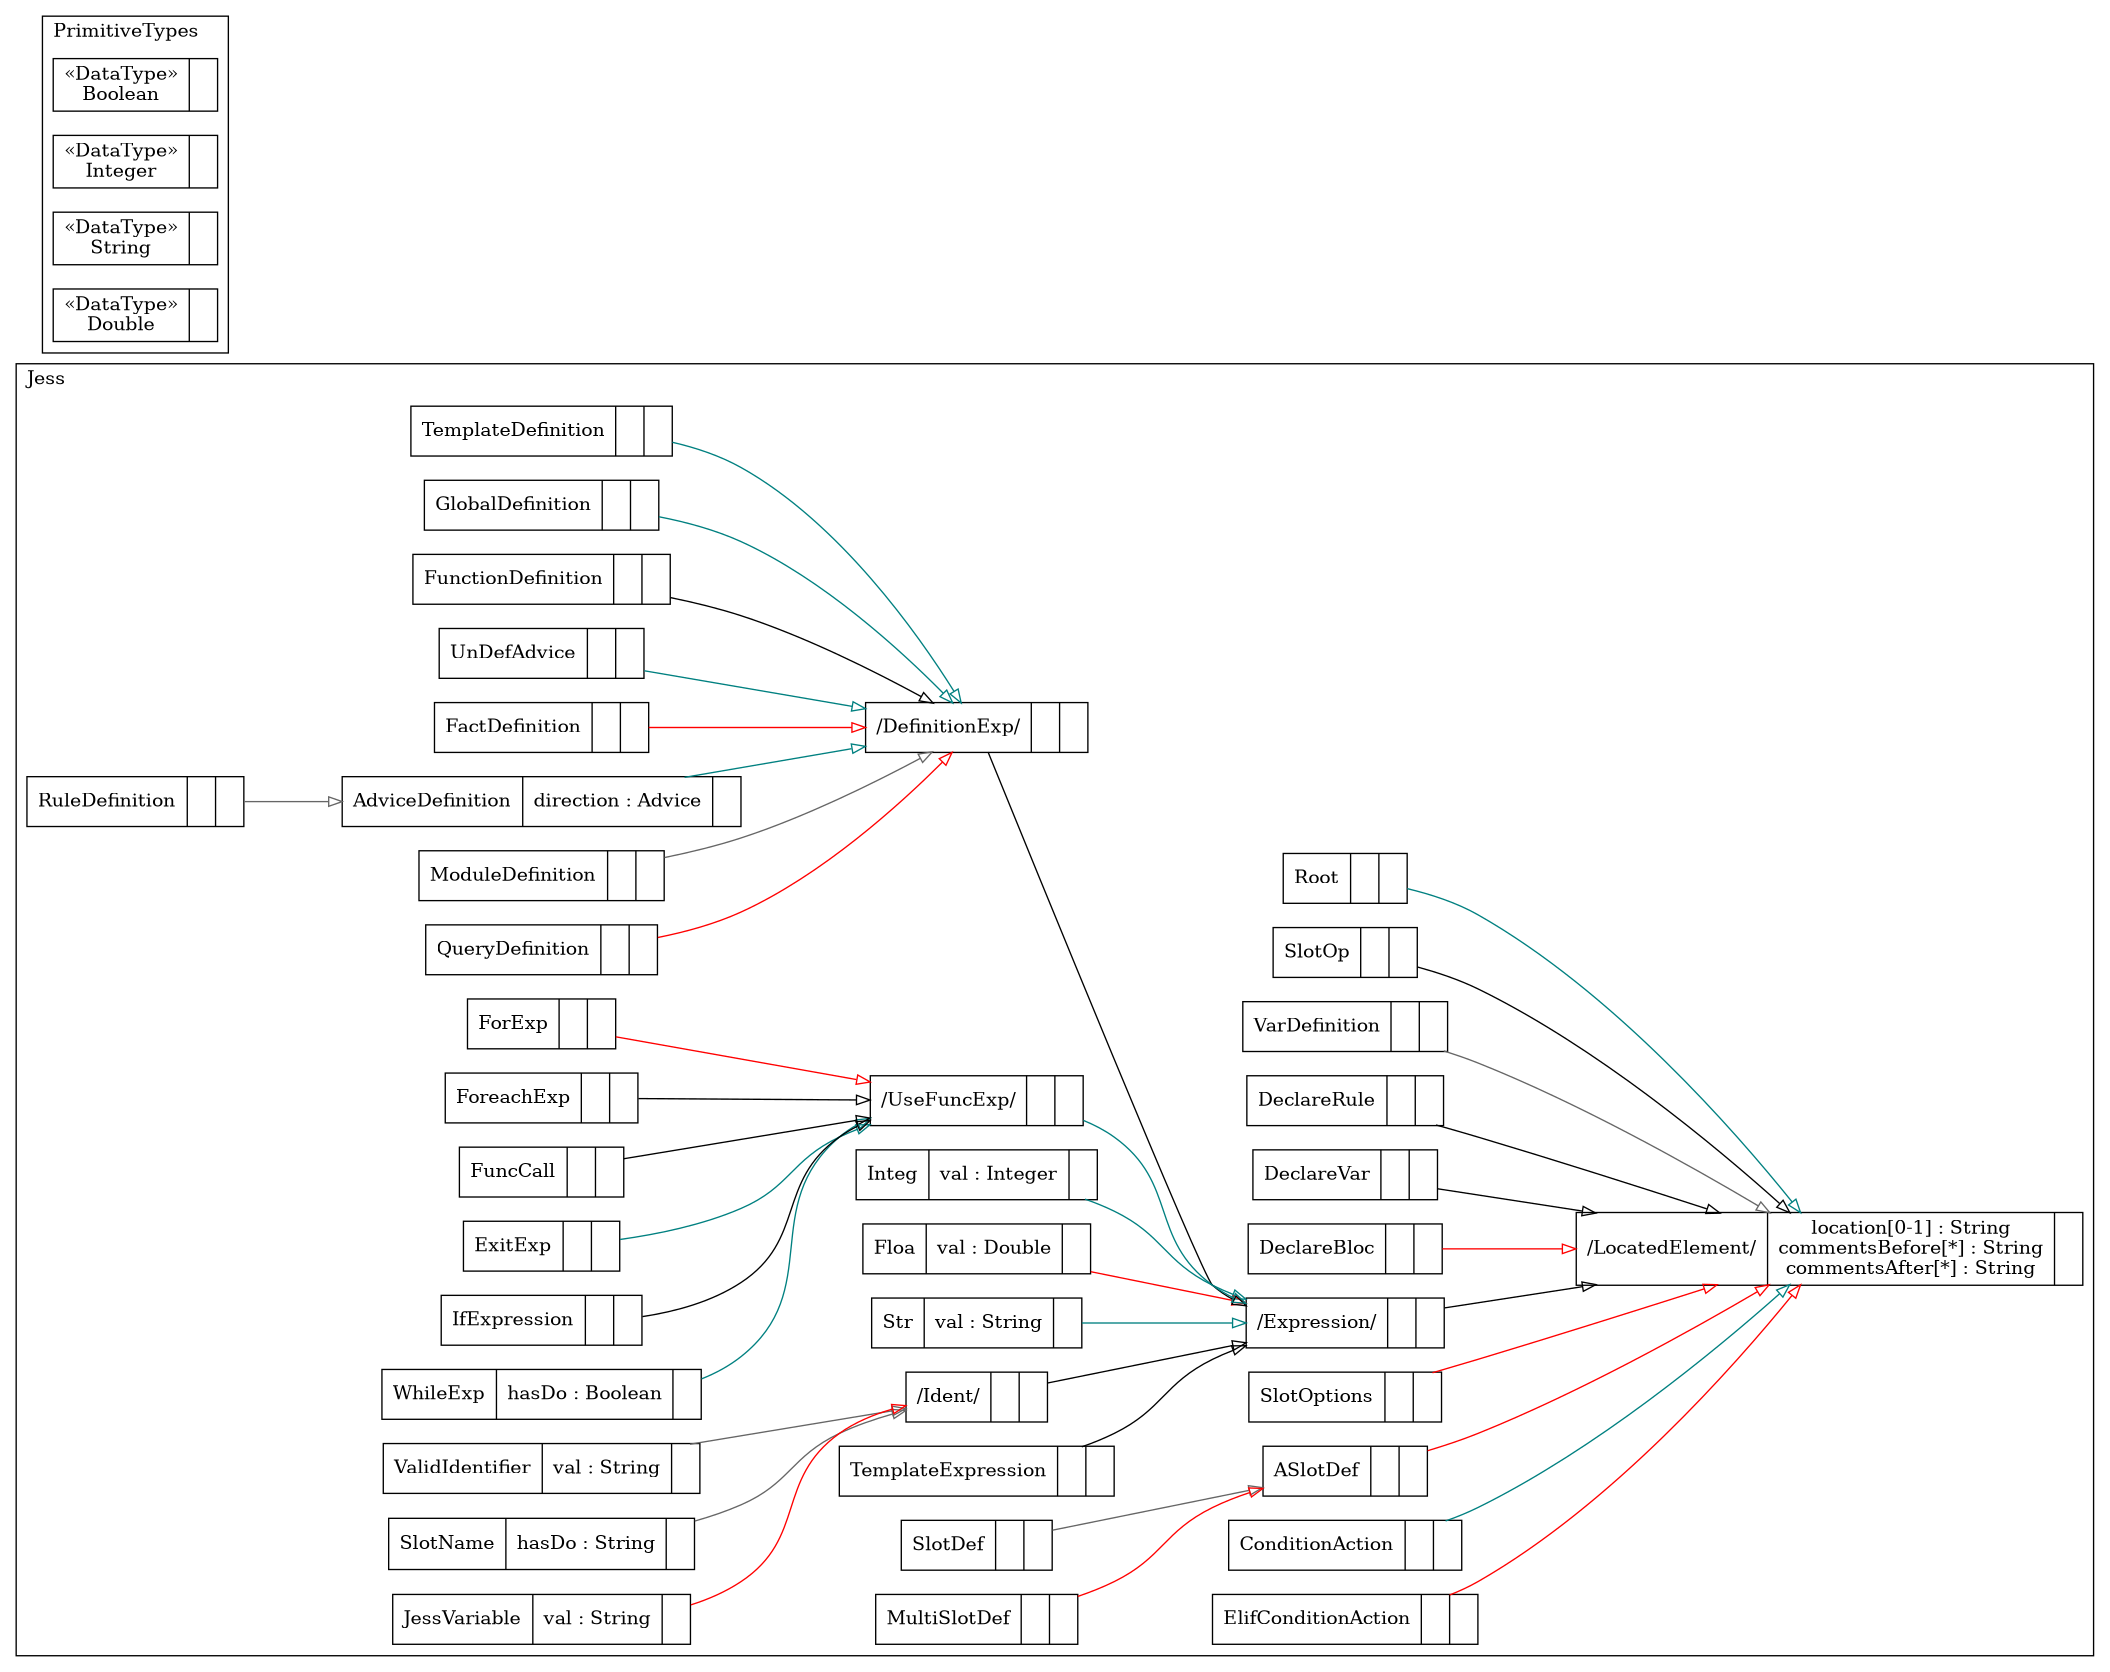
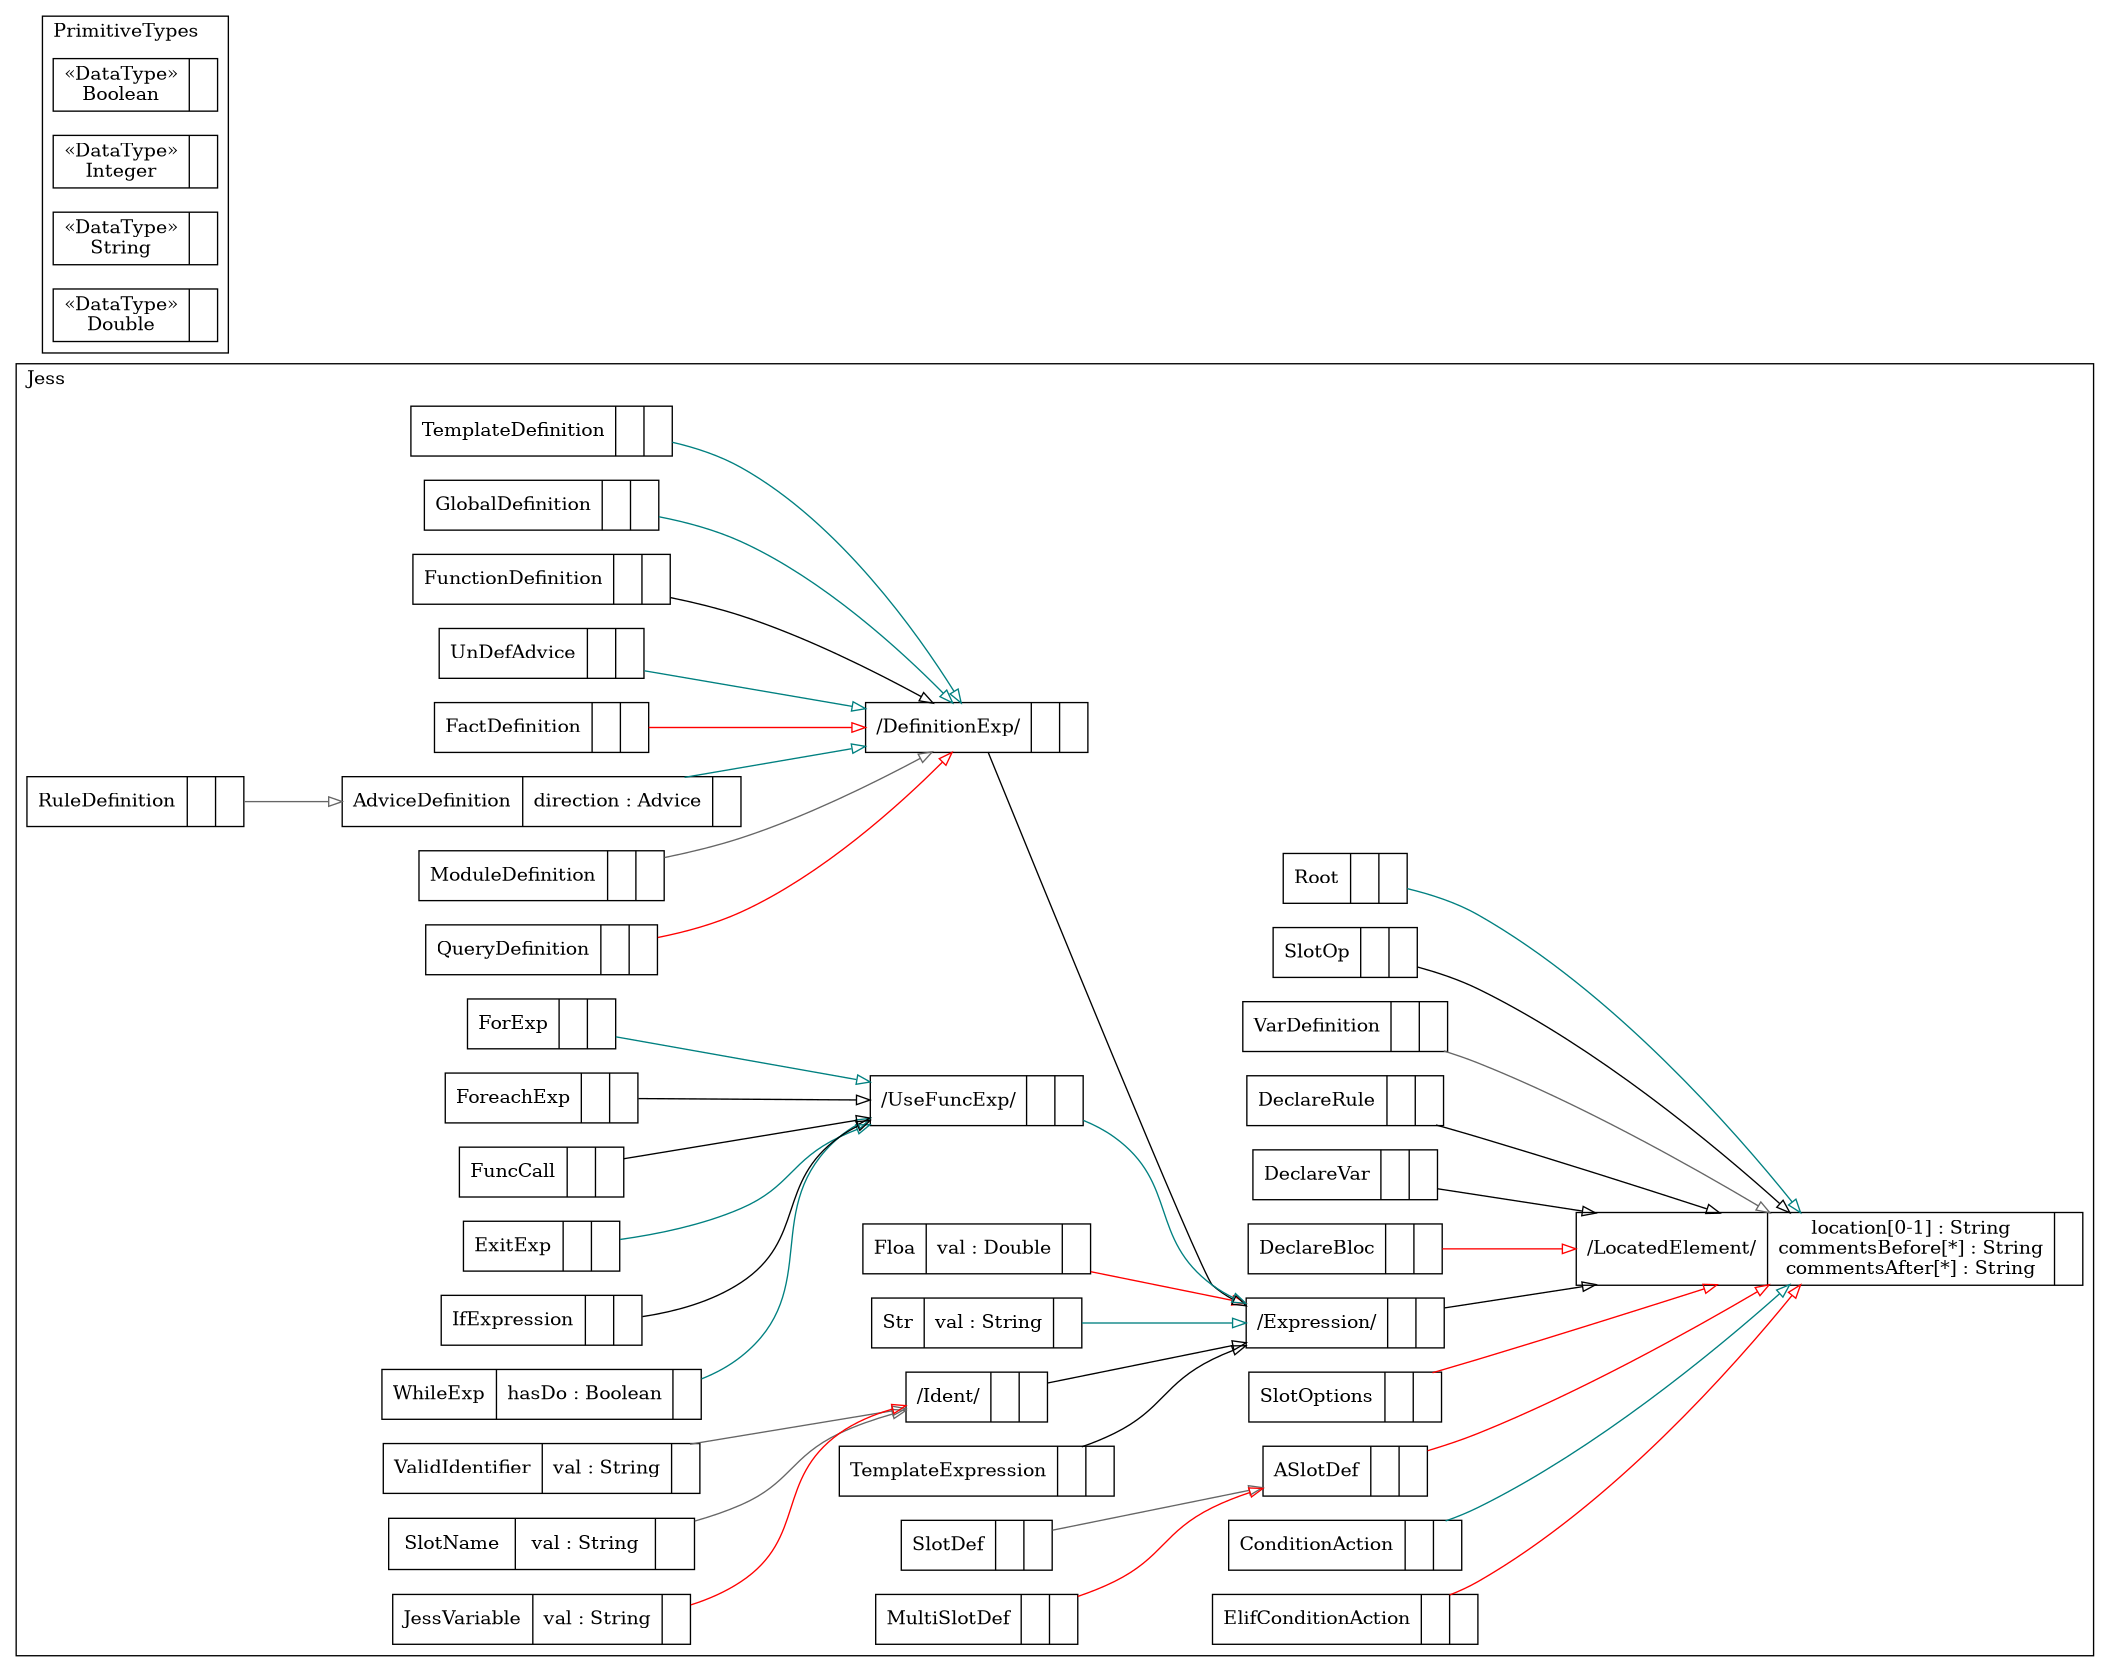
edge "ForExp" -> "/UseFuncExp/": color red -> teal
node "Integ": removed
node "SlotName": text "hasDo : String" -> "val : String"
